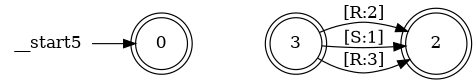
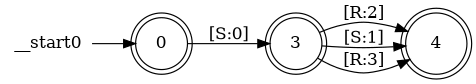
node "__start5": label "__start5" -> "__start0"
edge "0" -> "3": added, label "[S:0]"
node "2": label "2" -> "4"
